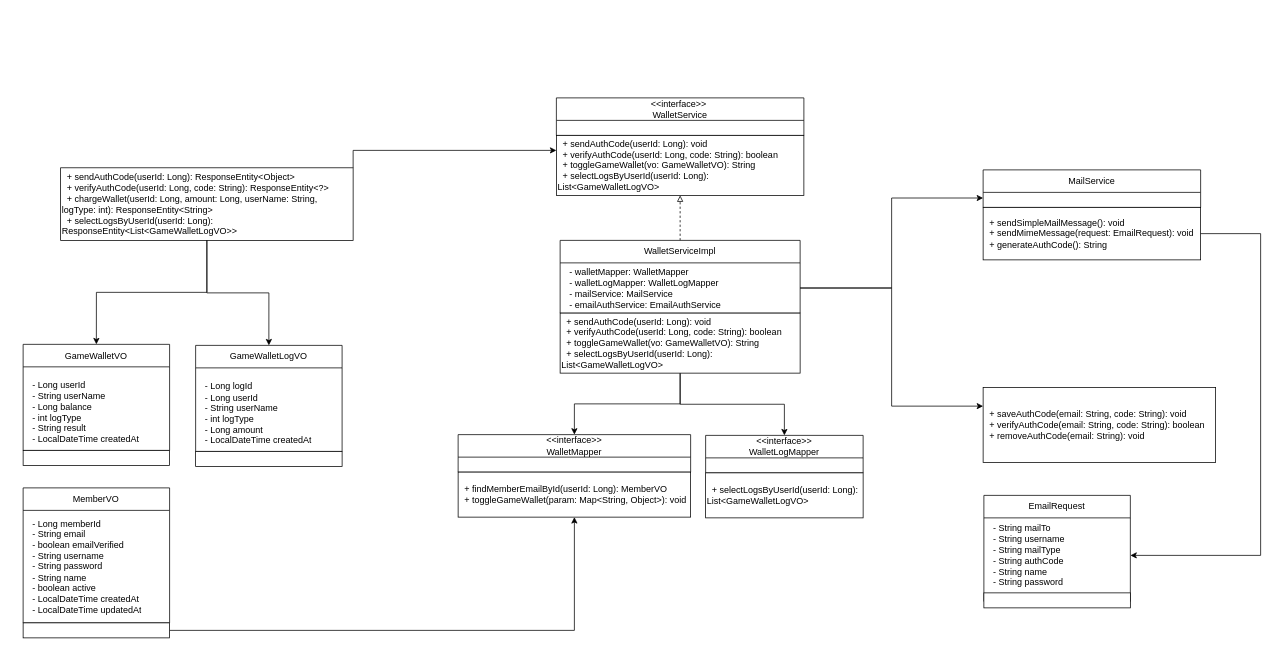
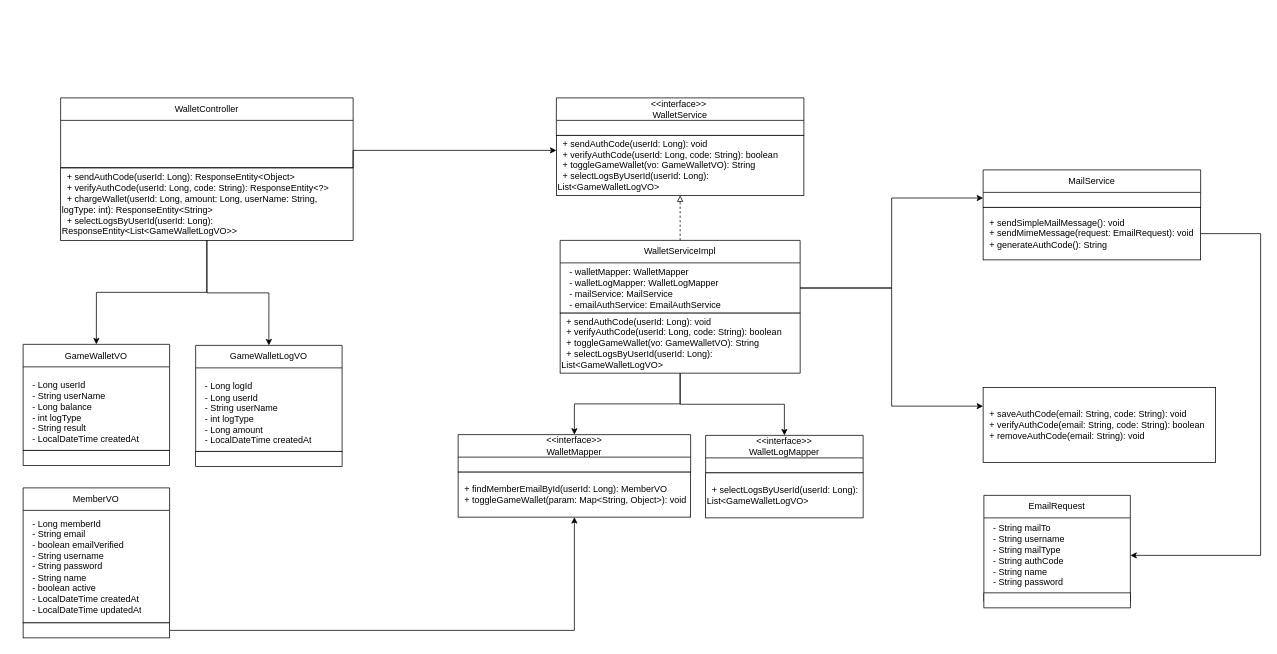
node "WalletController": added
